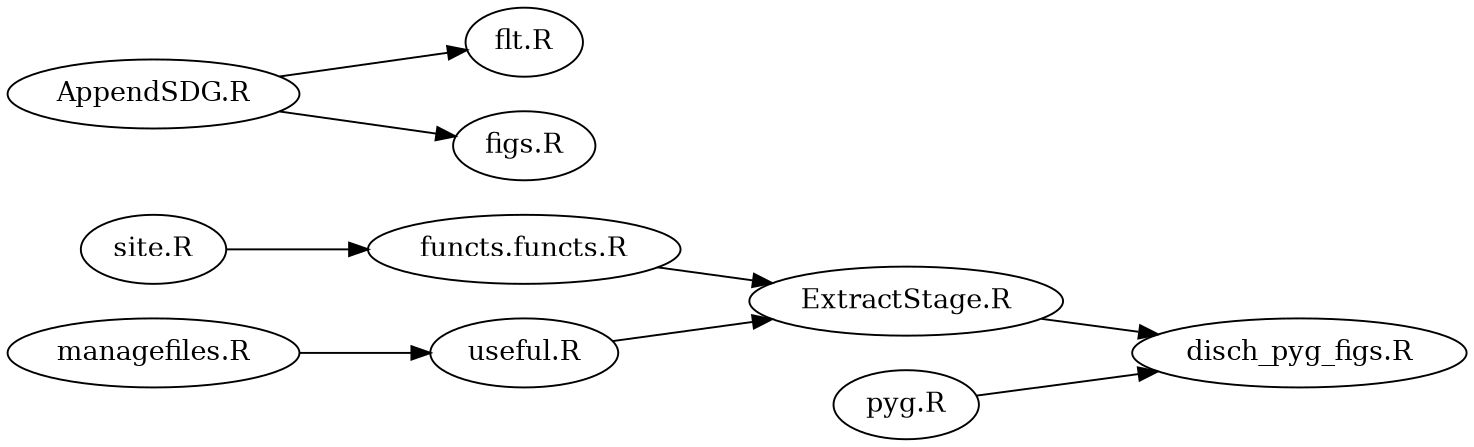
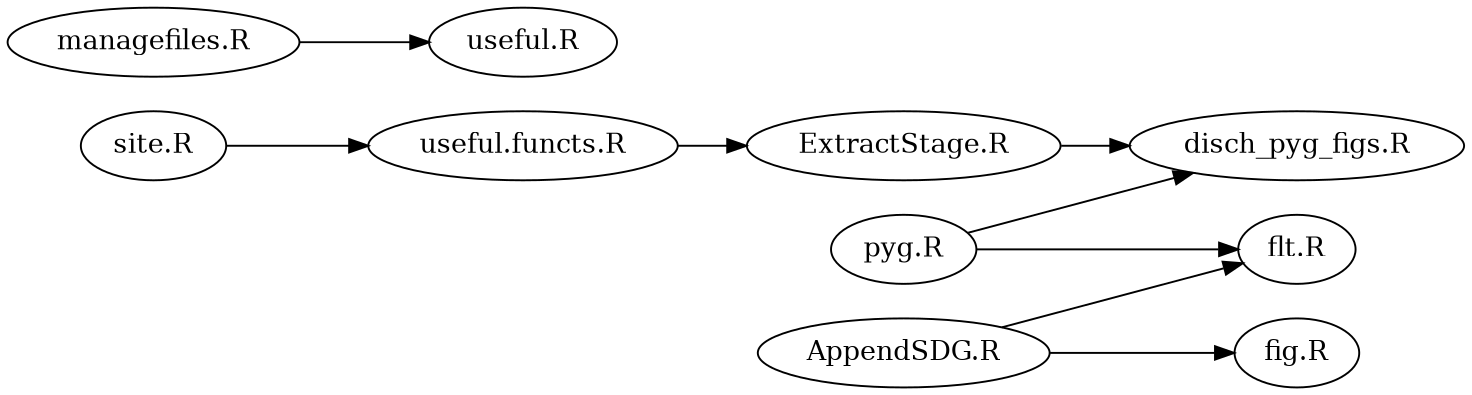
node "figs.R": label "figs.R" -> "fig.R"
node "functs.functs.R": label "functs.functs.R" -> "useful.functs.R"
edge "pyg.R" -> "flt.R": added
edge "useful.R" -> "ExtractStage.R": removed
